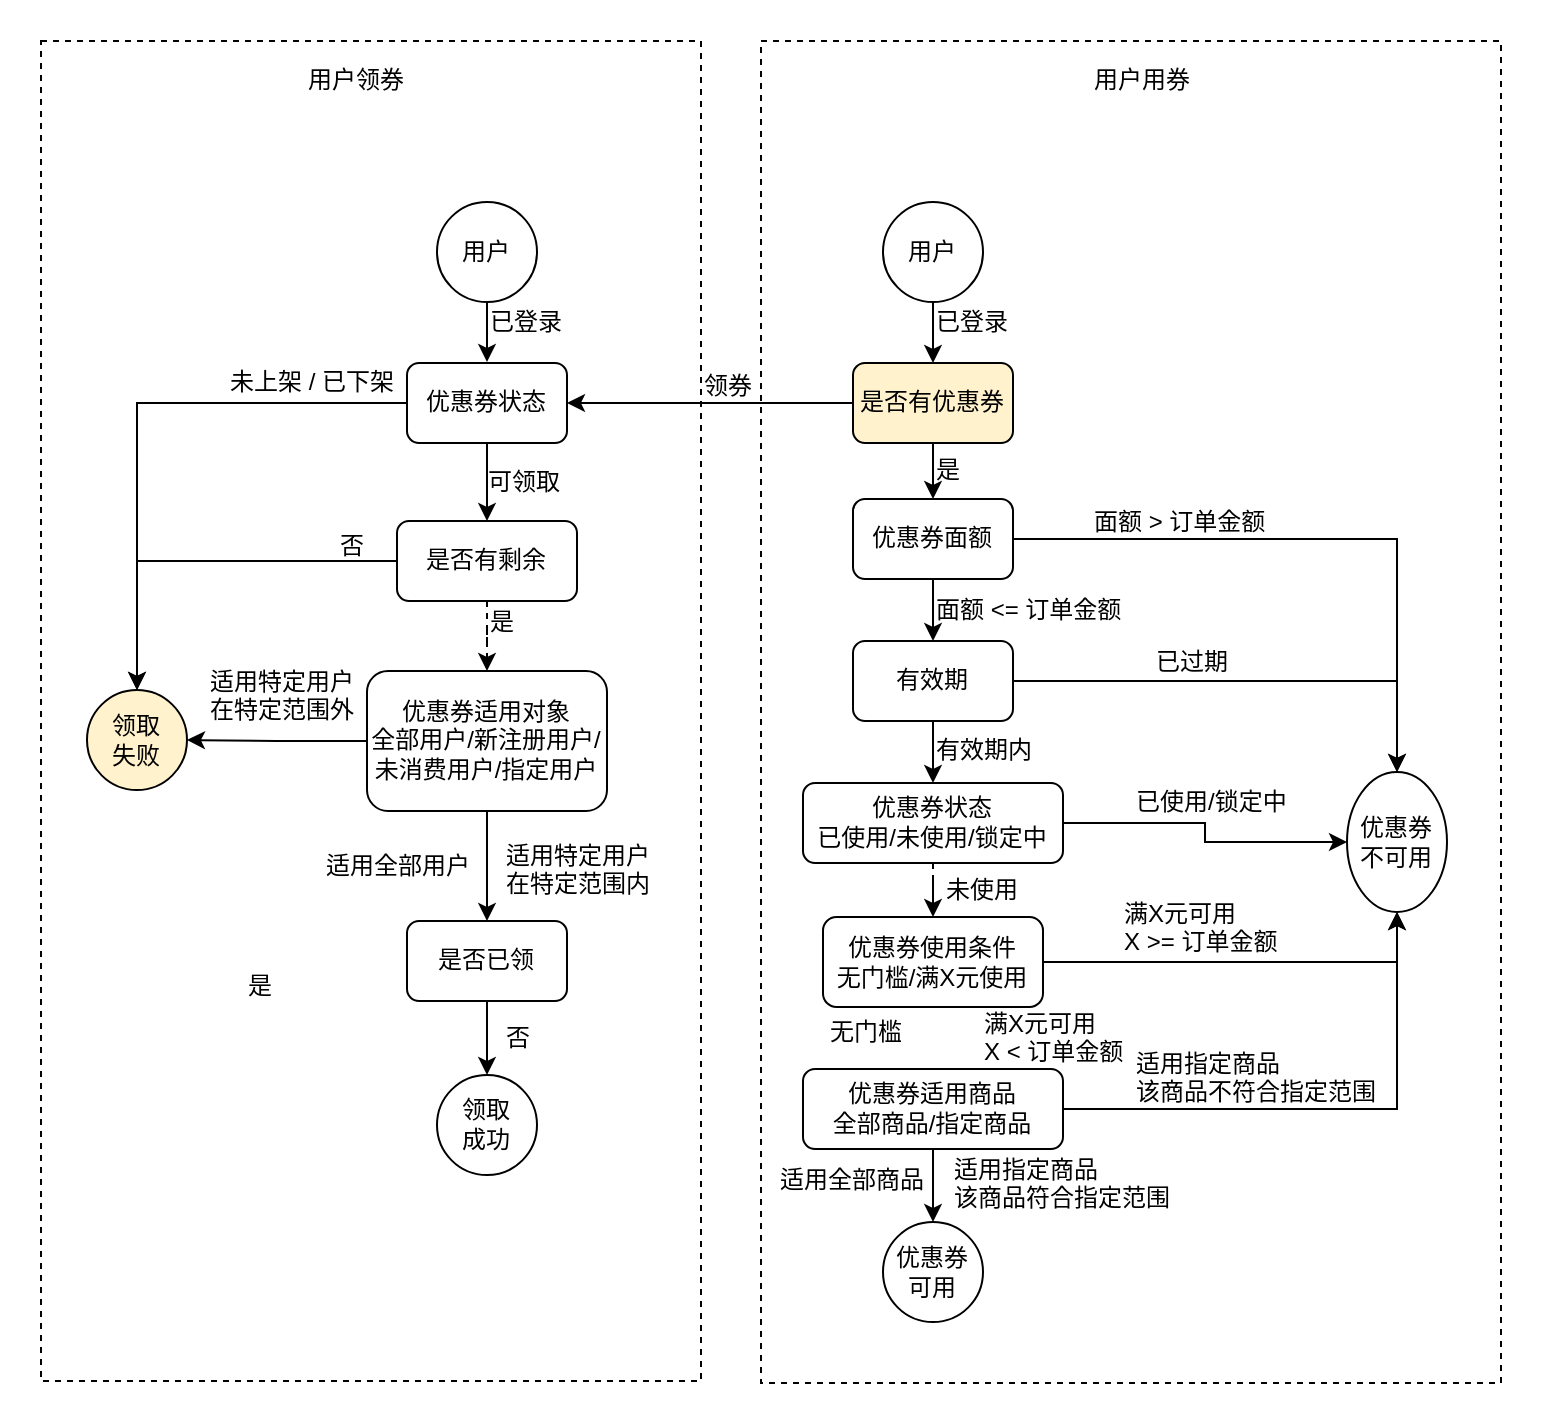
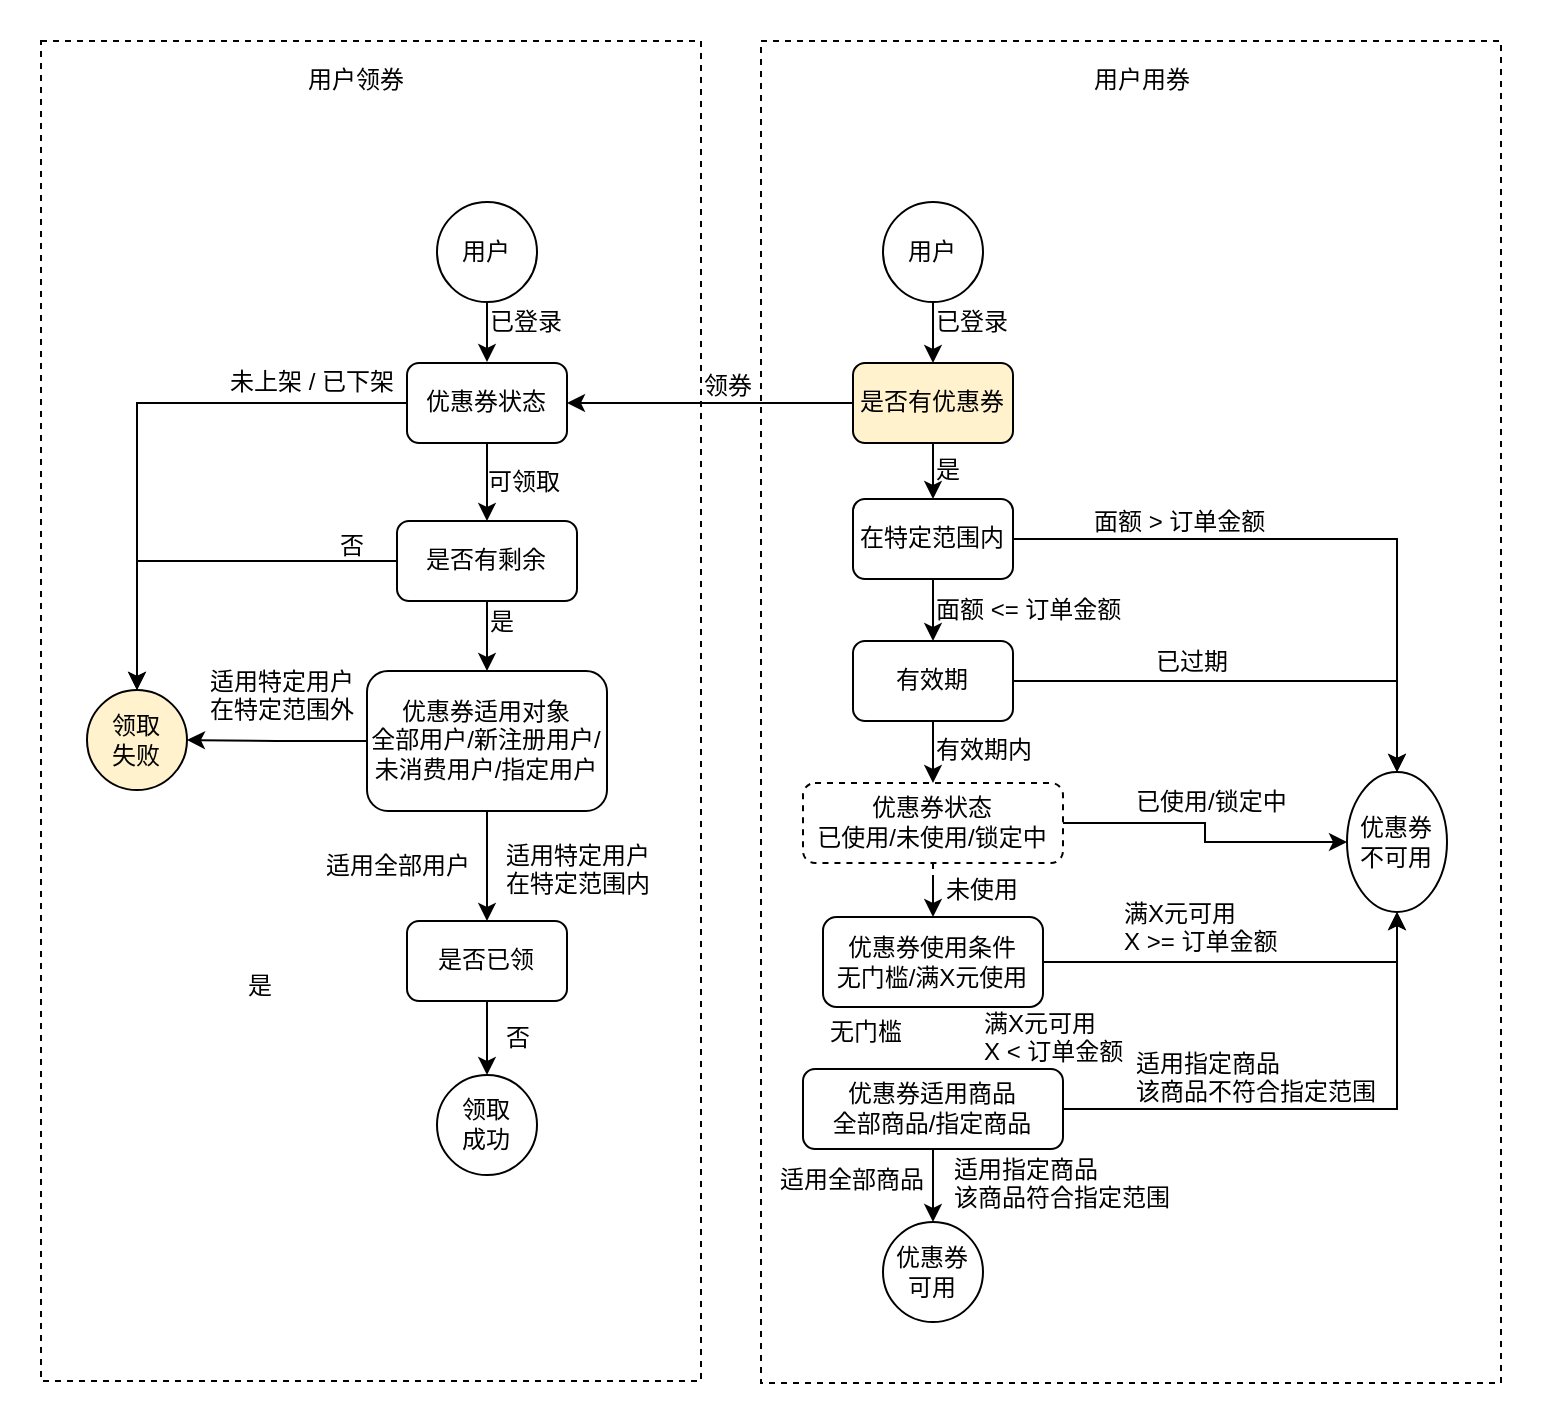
node "优惠券面额": label "优惠券面额" -> "在特定范围内"
edge "是否有剩余" -> "优惠券适用对象 全部用户/新注册用户/未消费用户/指定用户": style dashed -> solid
node "优惠券状态 已使用/未使用/锁定中": style solid -> dashed
